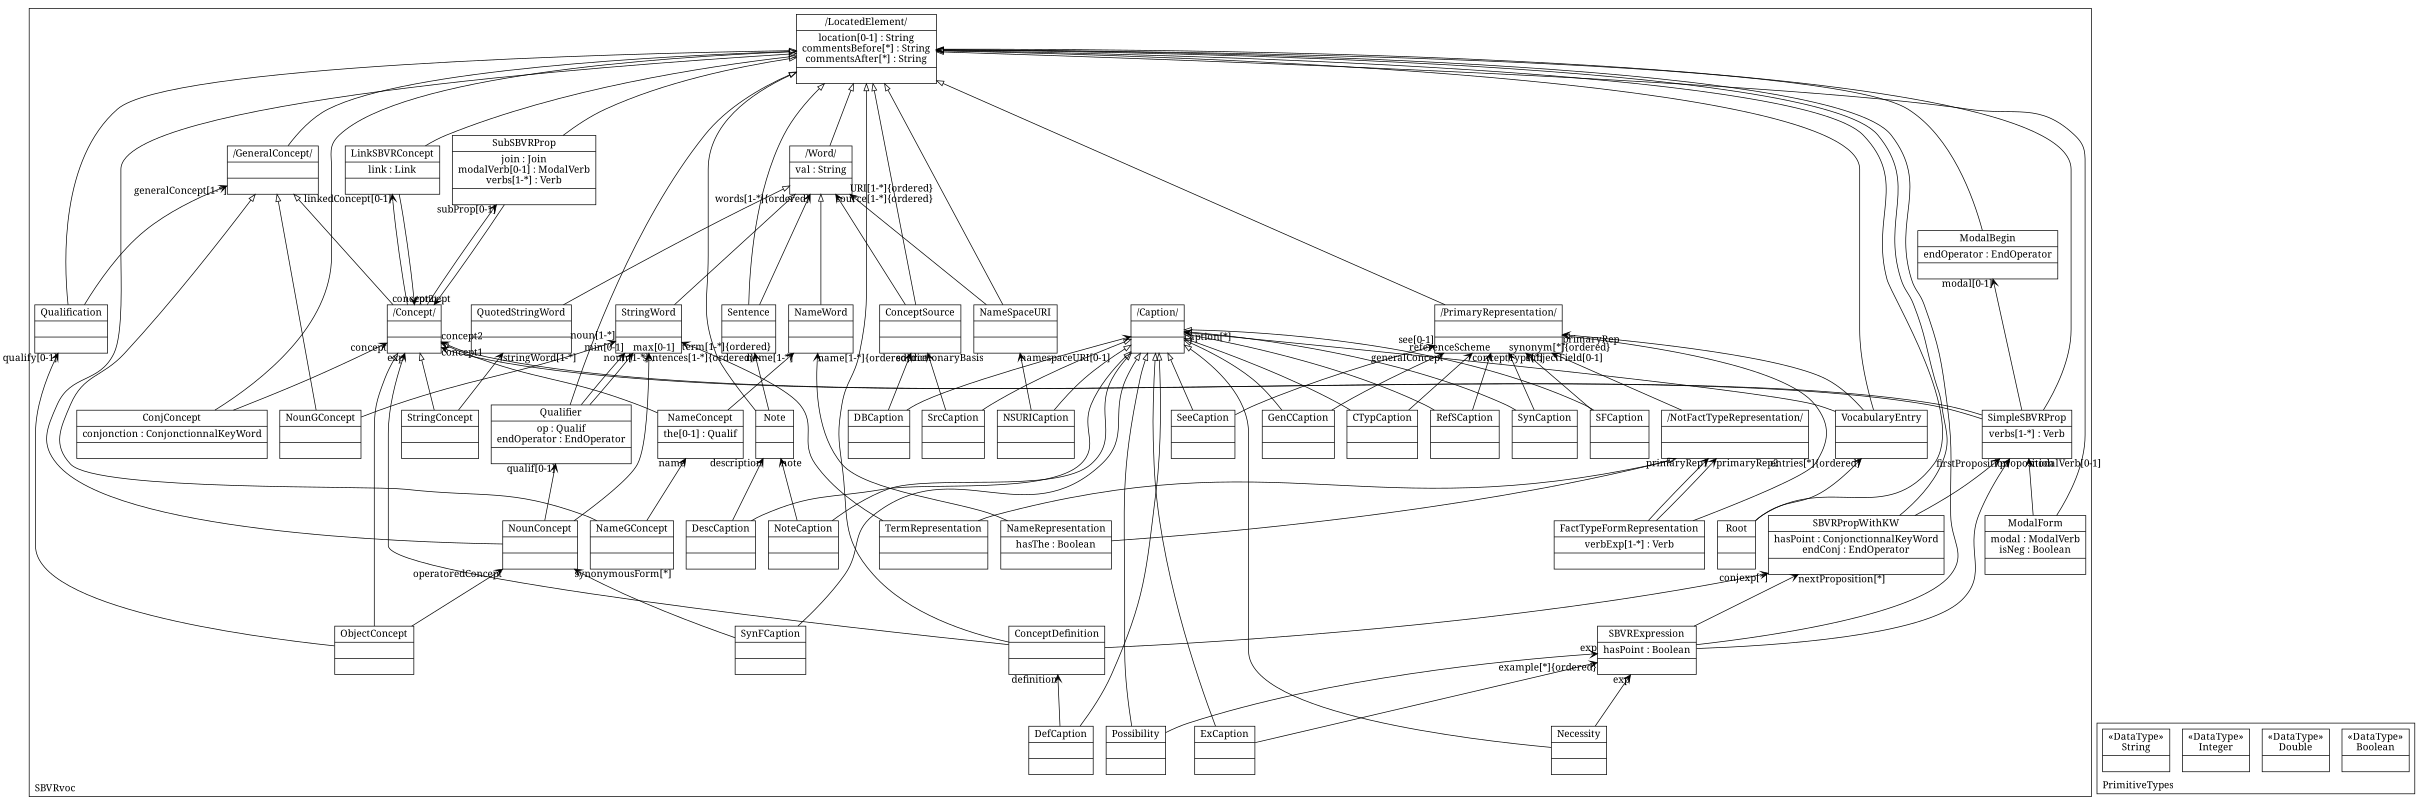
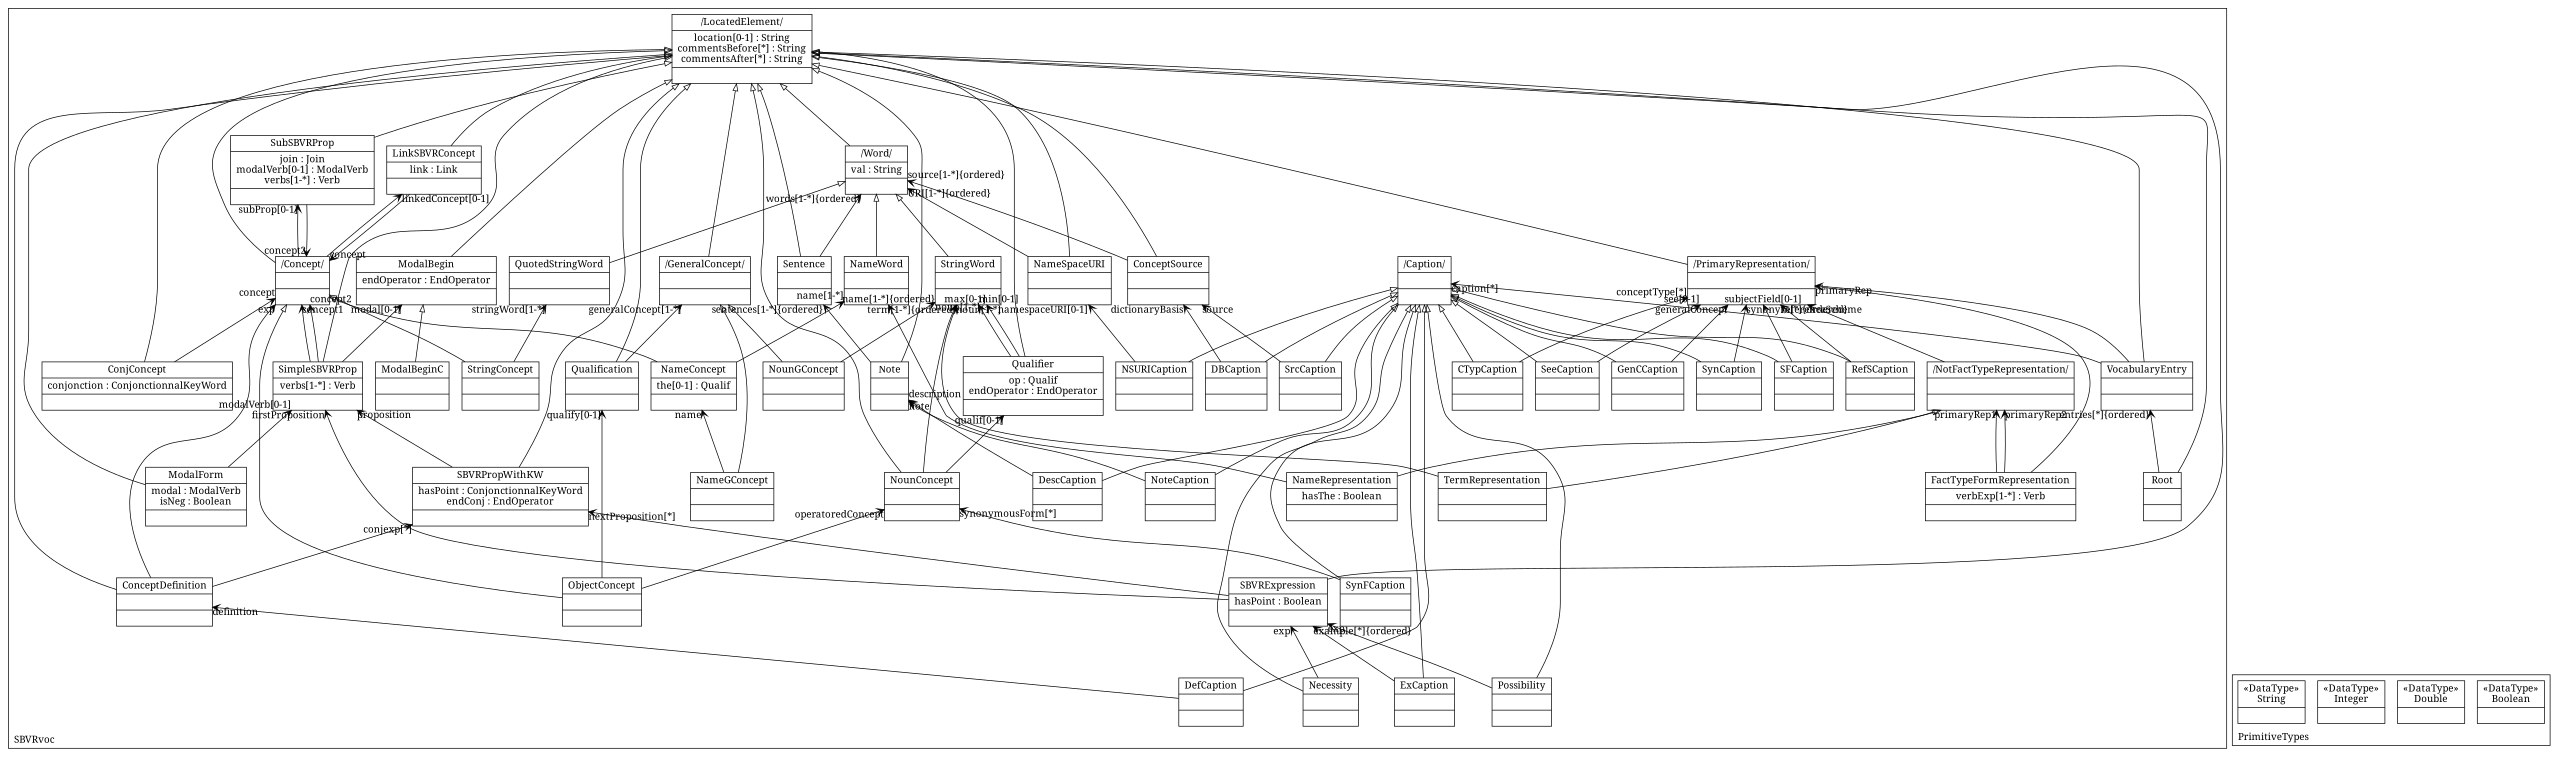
edge "/Concept/" -> "/GeneralConcept/": now "/Concept/" -> "/LocatedElement/"
edge "DBCaption" -> "/Caption/": arrowhead vee -> onormal
node "ModalBeginC": added
